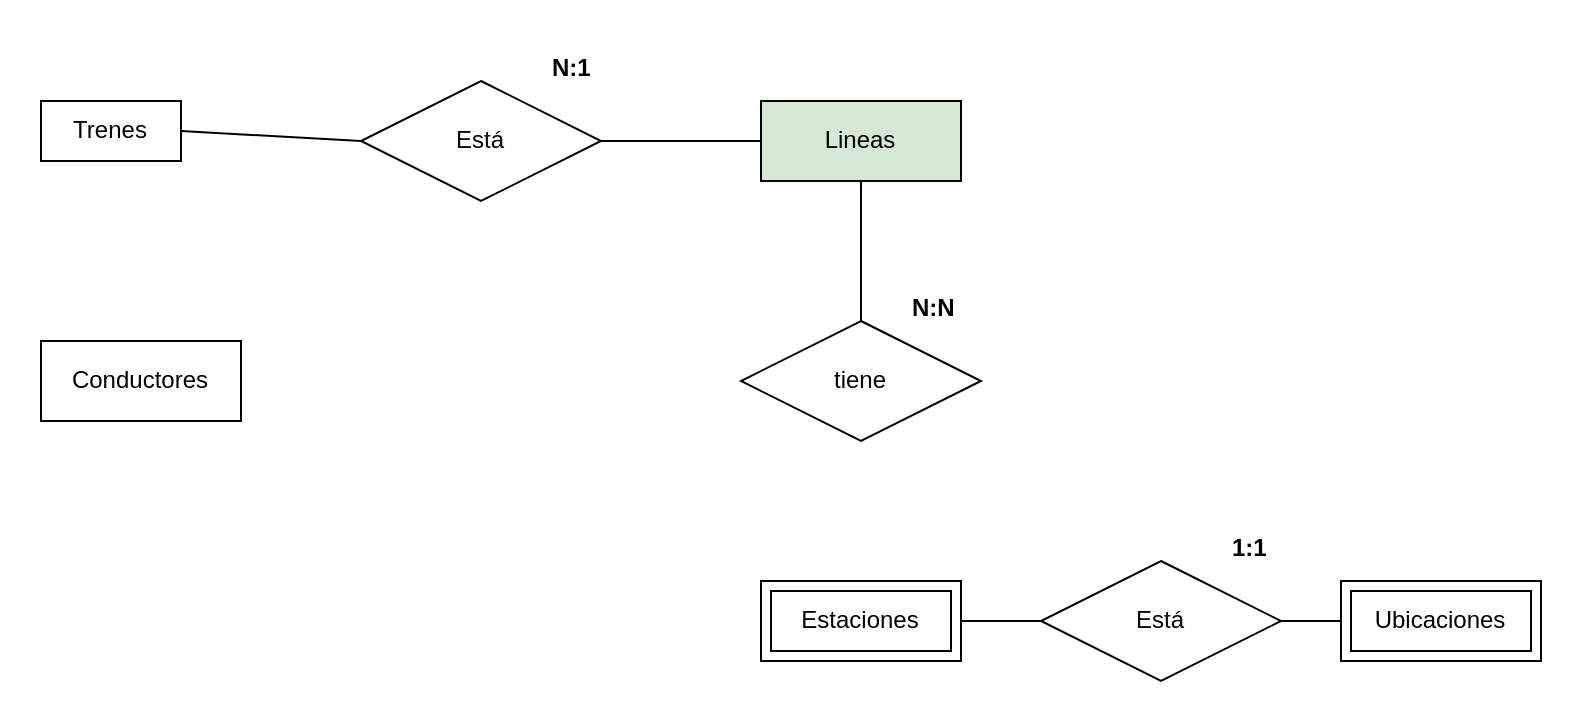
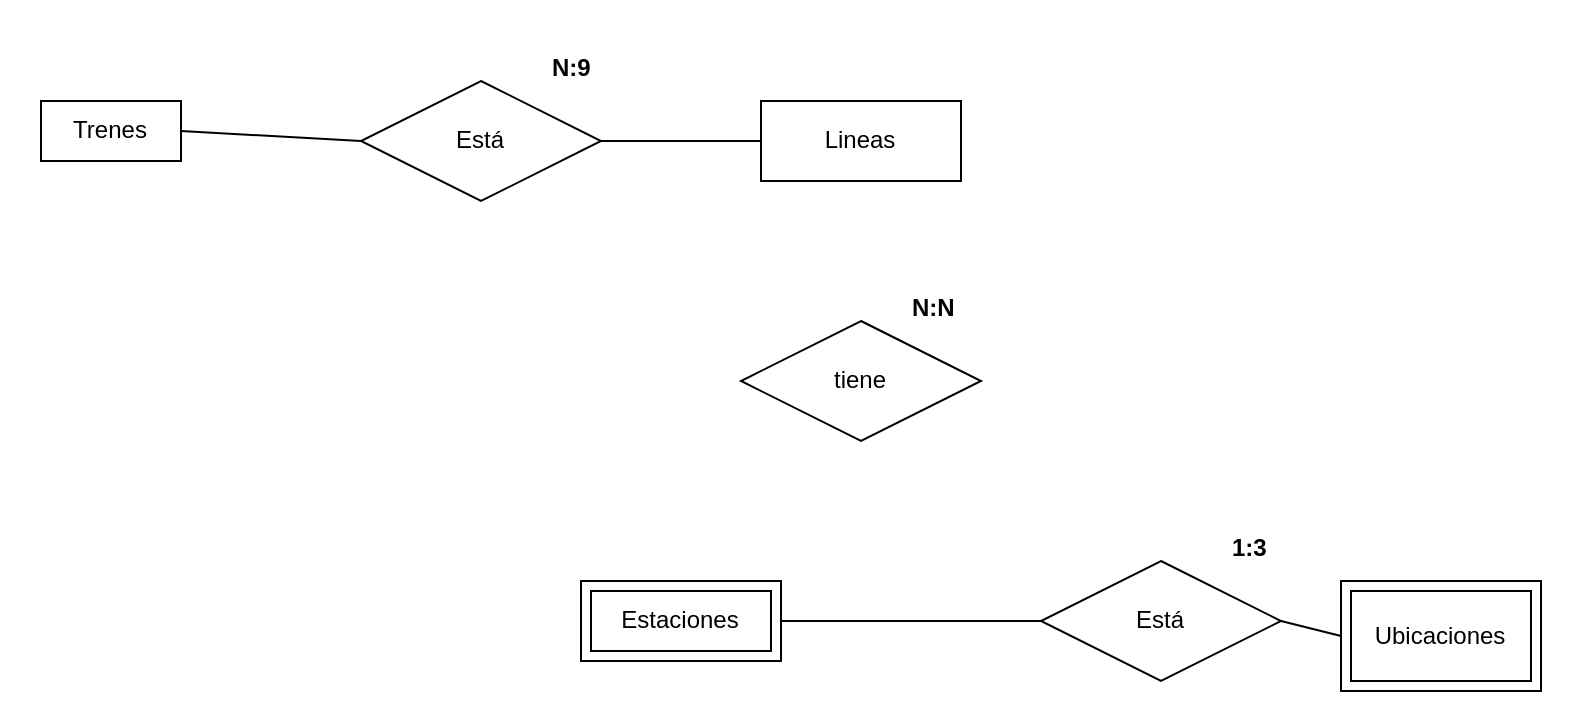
node "N:1": label "N:1" -> "N:9"
node "Lineas": fillcolor #d5e8d4 -> #ffffff
edge "Lineas" -- "tiene": removed
node "Conductores": removed
node "1:1": label "1:1" -> "1:3"
node "Estaciones": moved (861, 621) -> (681, 621)
node "Ubicaciones": size 200x80 -> 200x110
